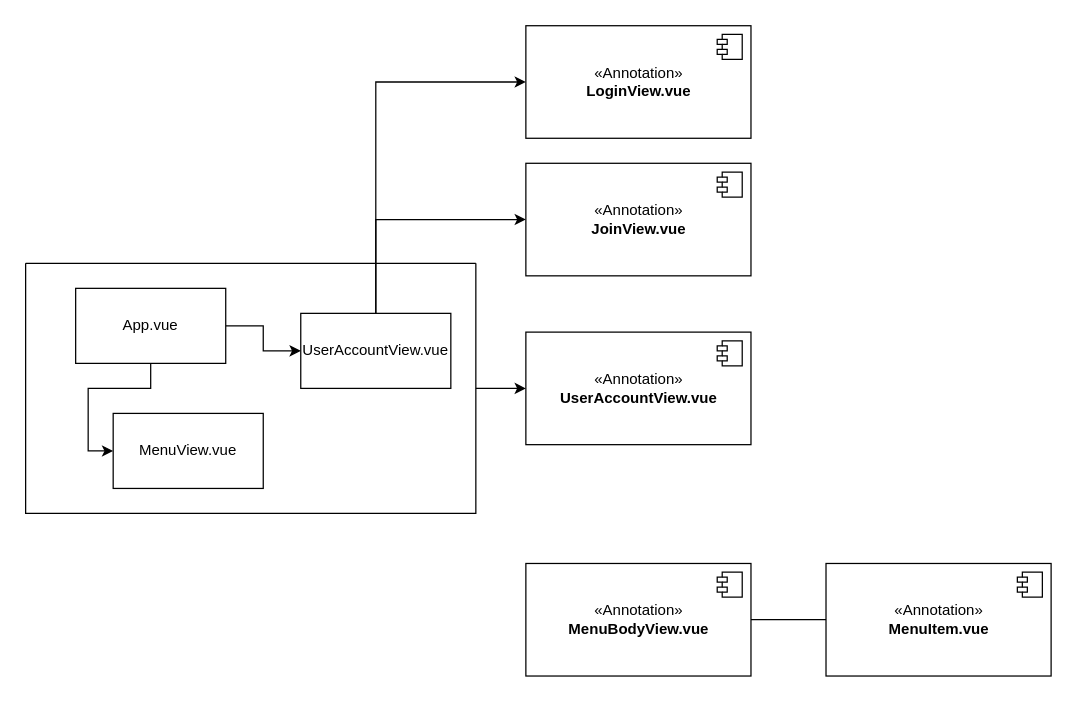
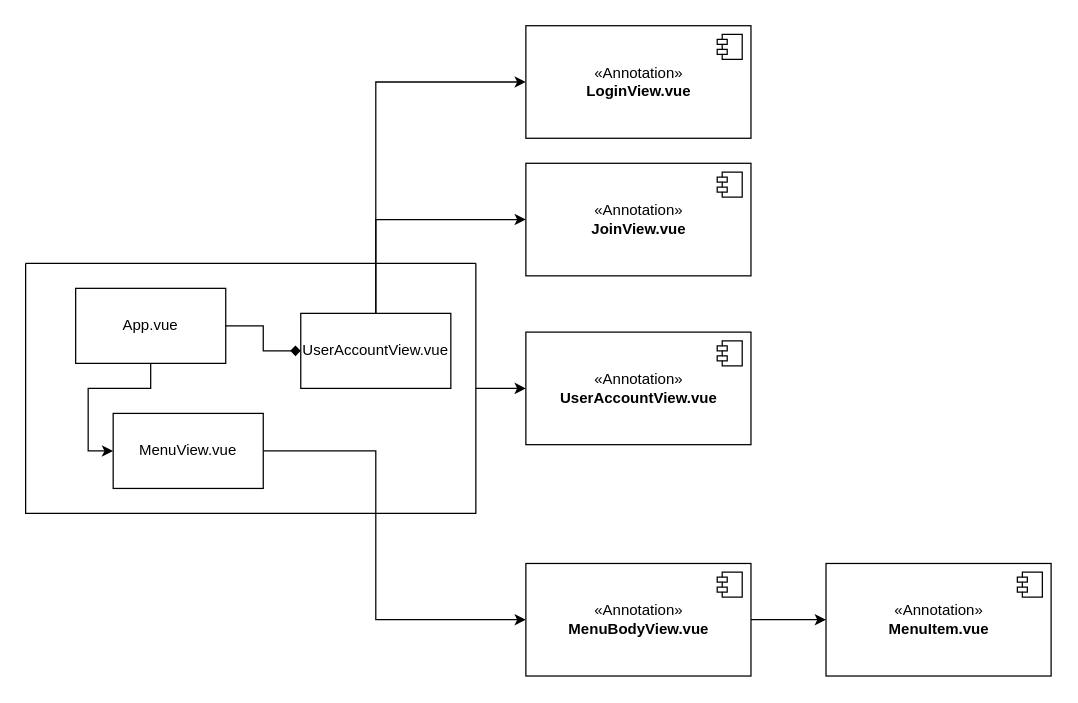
edge "App.vue" -> "UserAccountView.vue": arrowhead classic -> diamond
edge "MenuView.vue" -> "«Annotation» MenuBodyView.vue": added
edge "«Annotation» MenuBodyView.vue" -- "«Annotation» MenuItem.vue": arrowhead none -> classic
